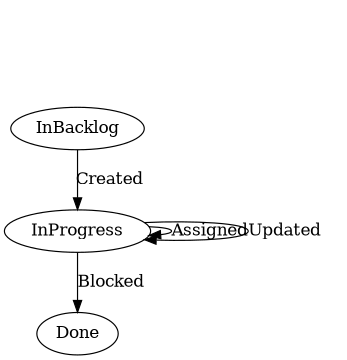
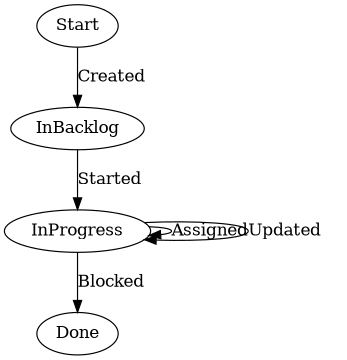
node "Start": added
edge "InBacklog" -> "InProgress": label "Created" -> "Started"
